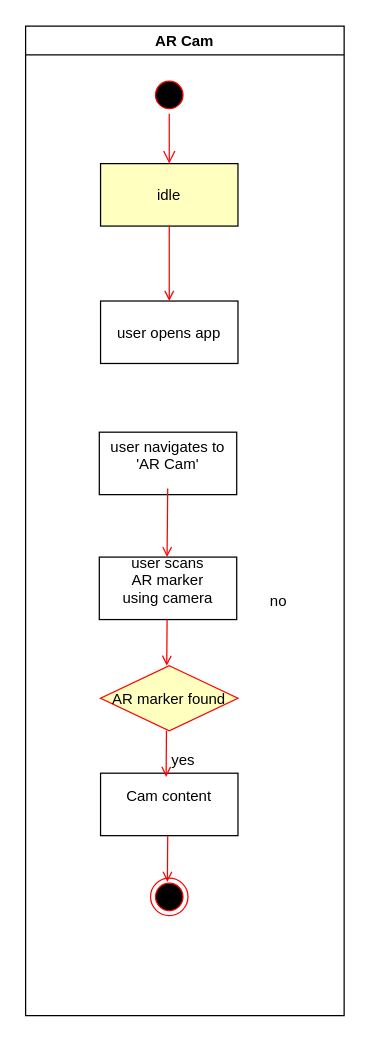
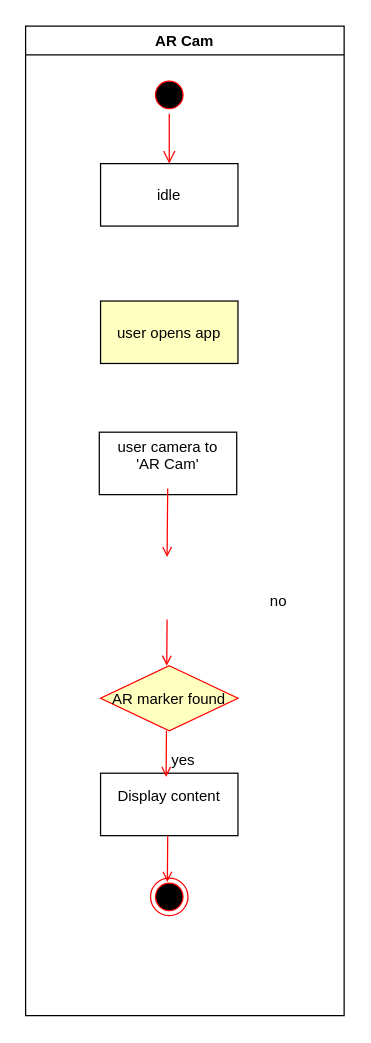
node "idle": fillcolor #ffffc0 -> #ffffff
edge "idle" -> "user opens app": removed
node "user opens app": fillcolor #ffffff -> #ffffc0
node "user navigates to 'AR Cam'": label "user navigates to 'AR Cam'" -> "user camera to 'AR Cam'"
node "user scans AR marker using camera": removed
node "Cam content": label "Cam content" -> "Display content"
